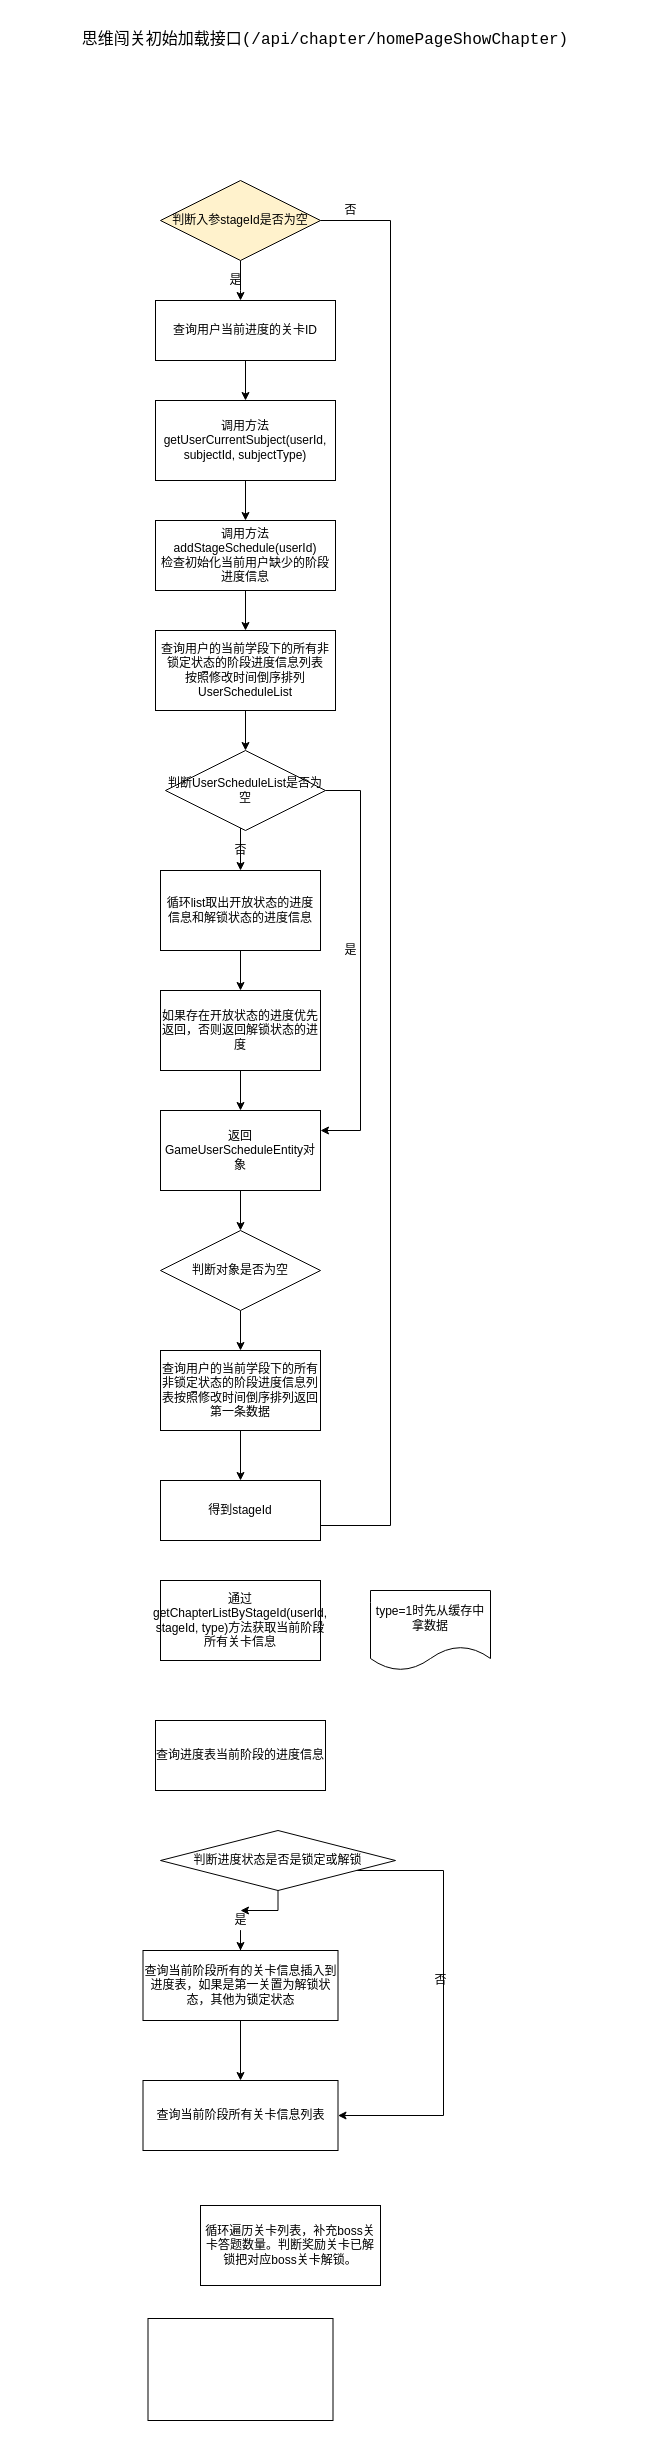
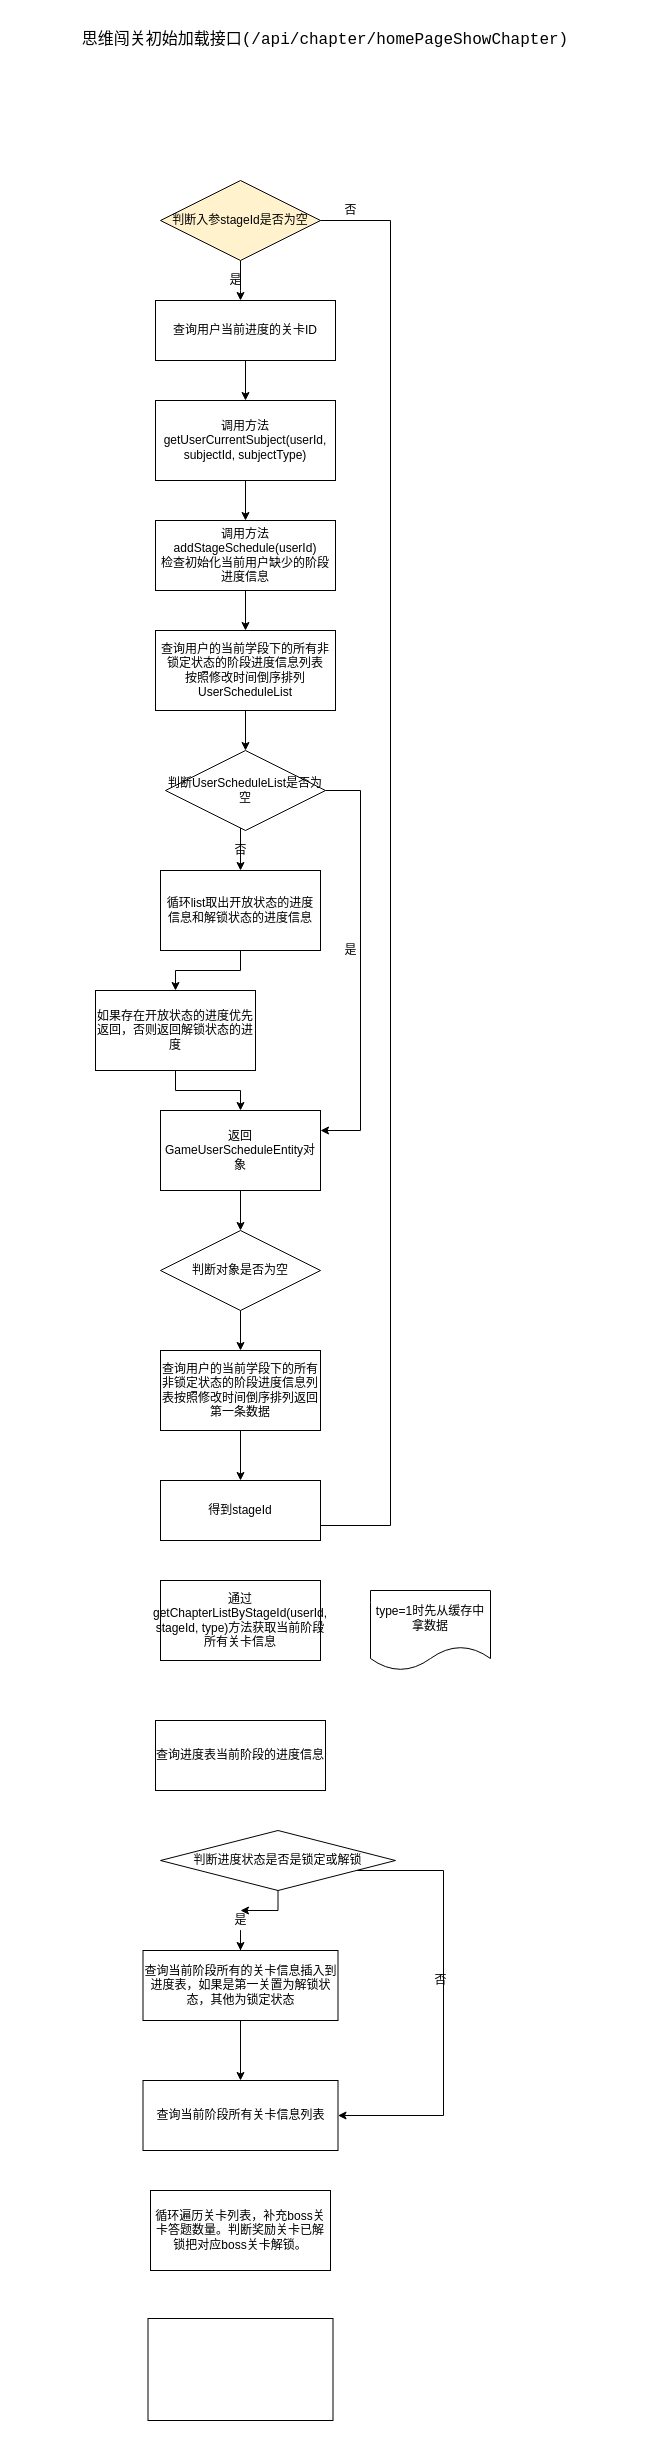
node "如果存在开放状态的进度优先返回，否则返回解锁状态的进度": moved (241, 1031) -> (176, 1031)
node "循环遍历关卡列表，补充boss关卡答题数量。判断奖励关卡已解锁把对应boss关卡解锁。": moved (291, 2246) -> (241, 2231)
